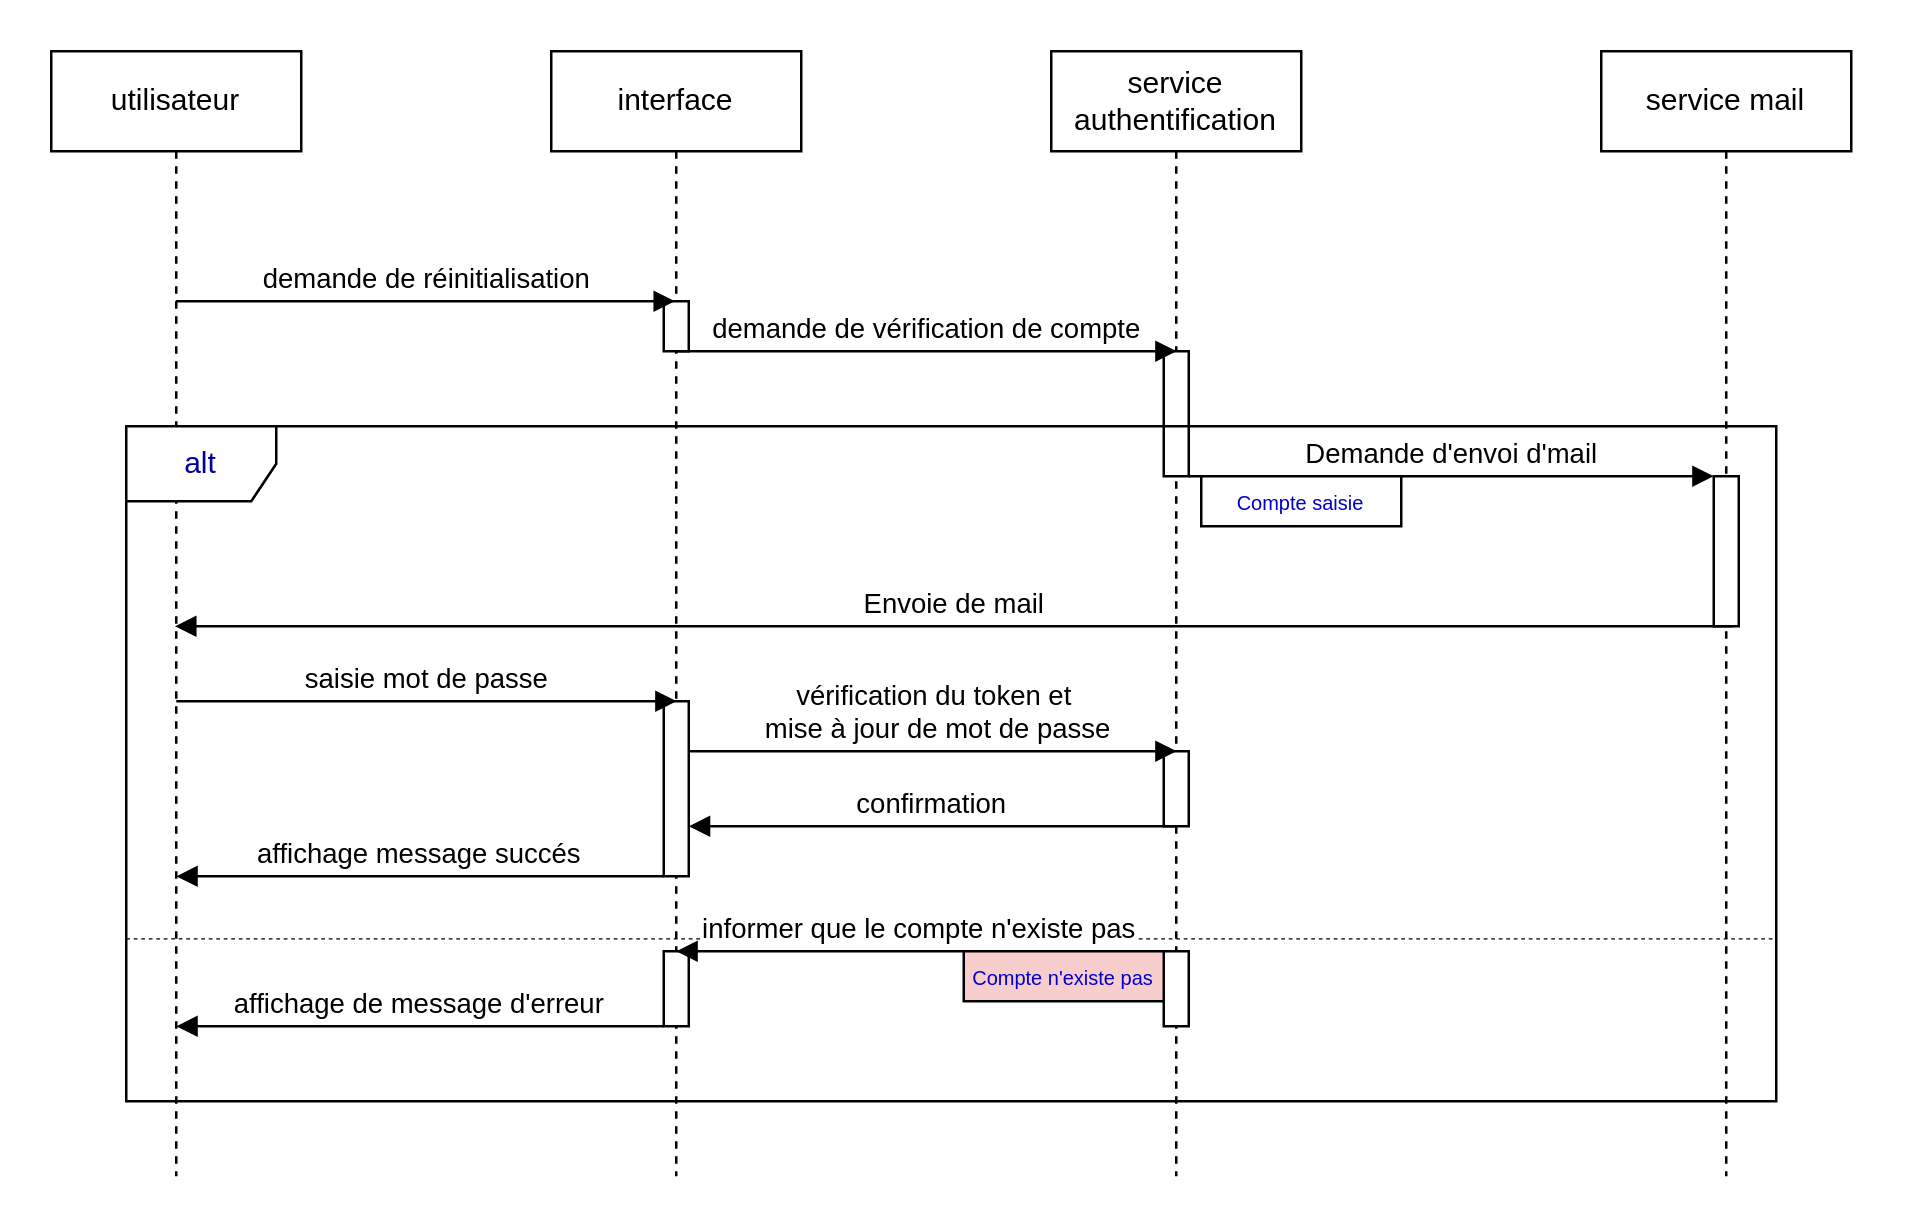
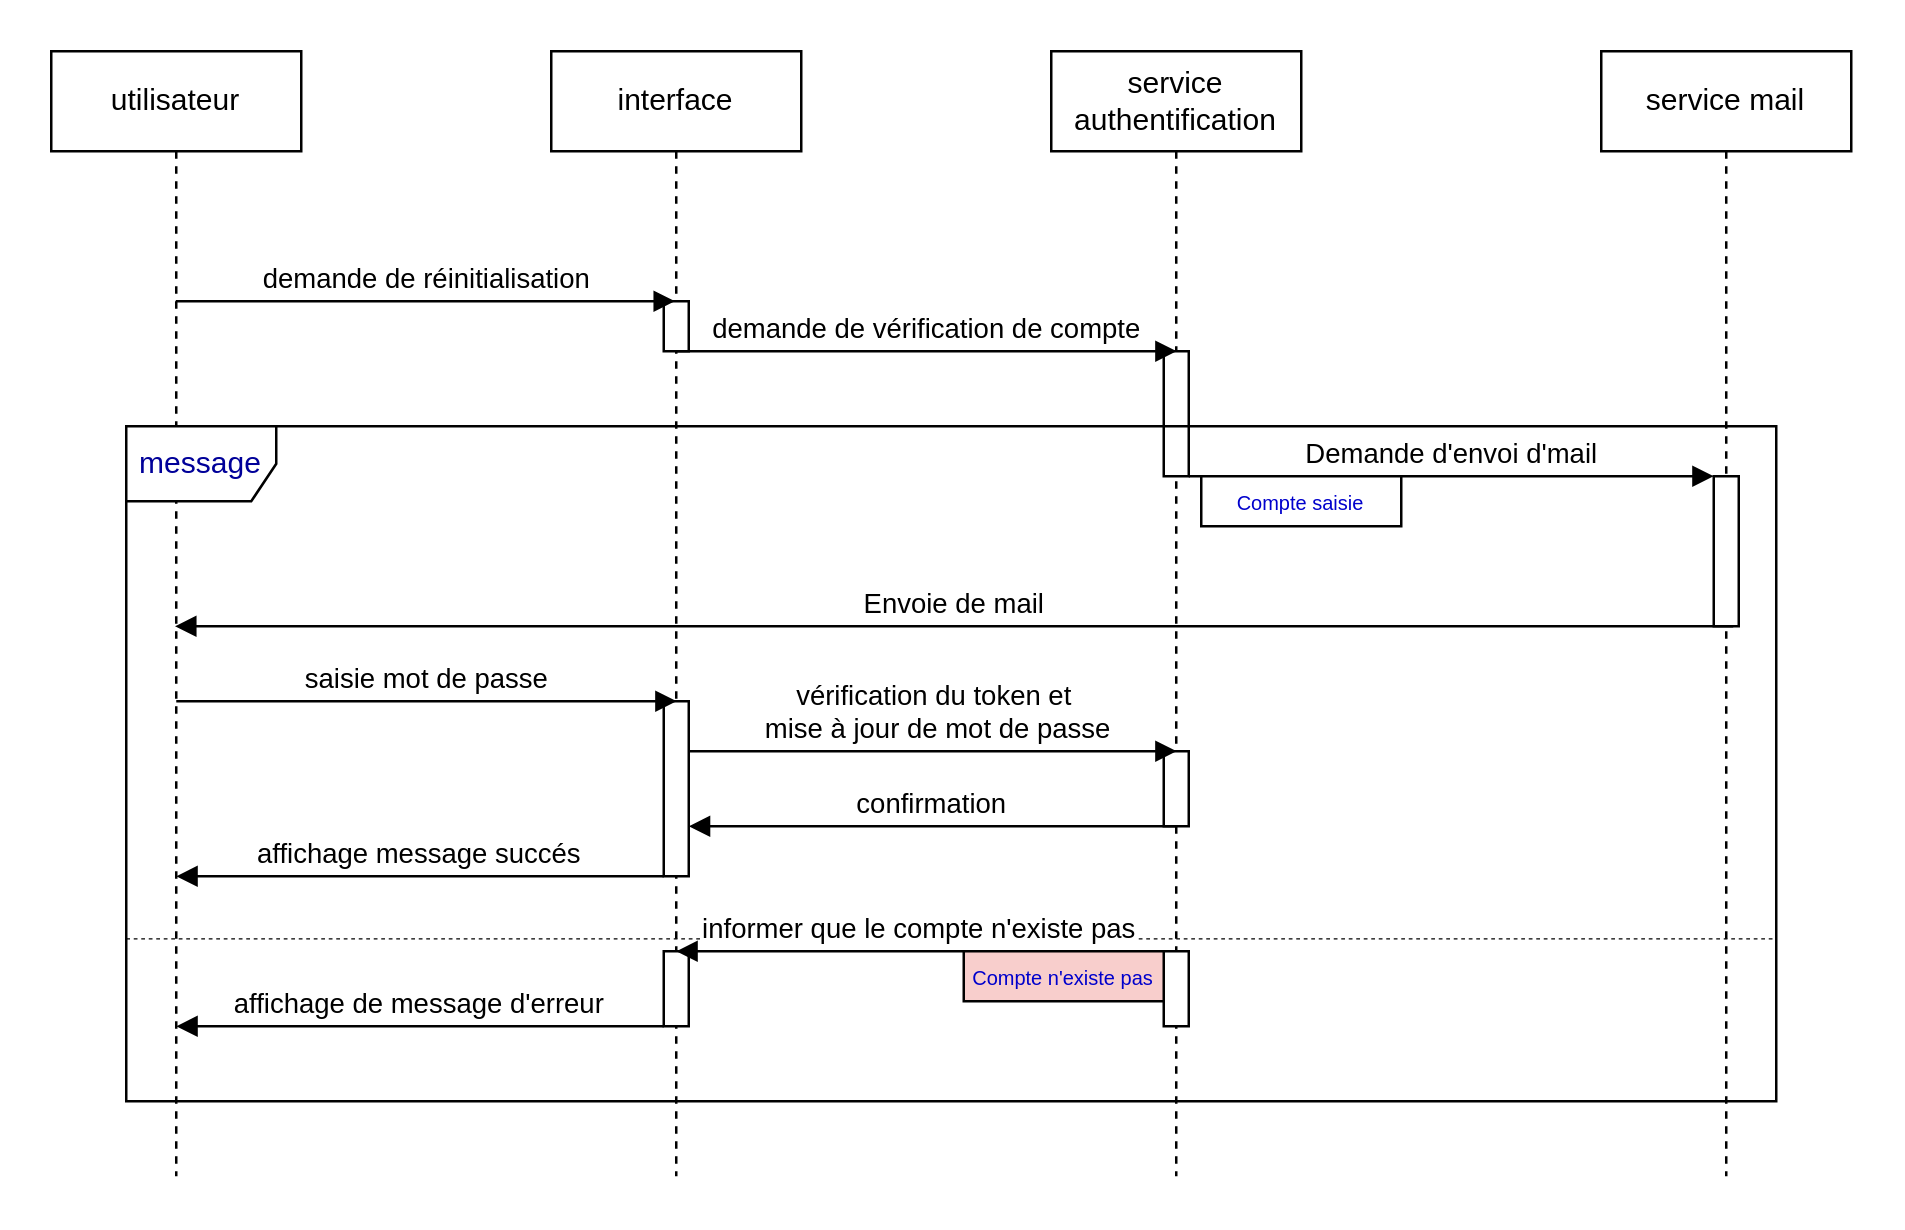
node "alt": label "alt" -> "message"
